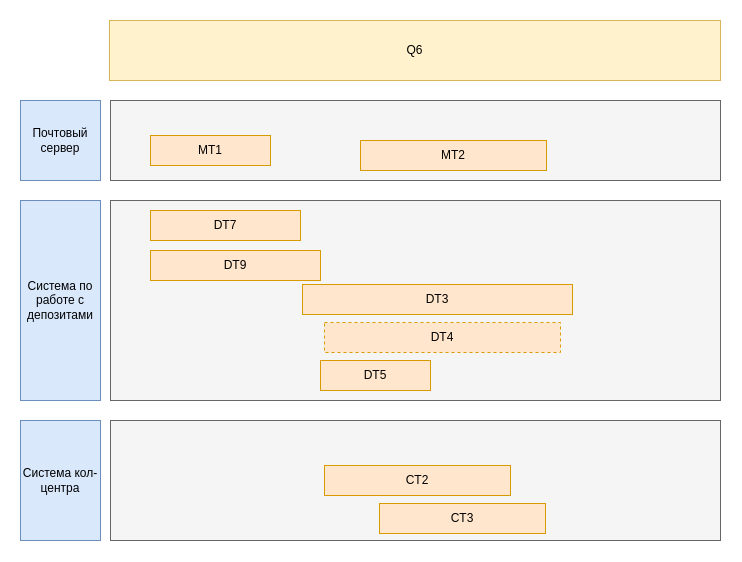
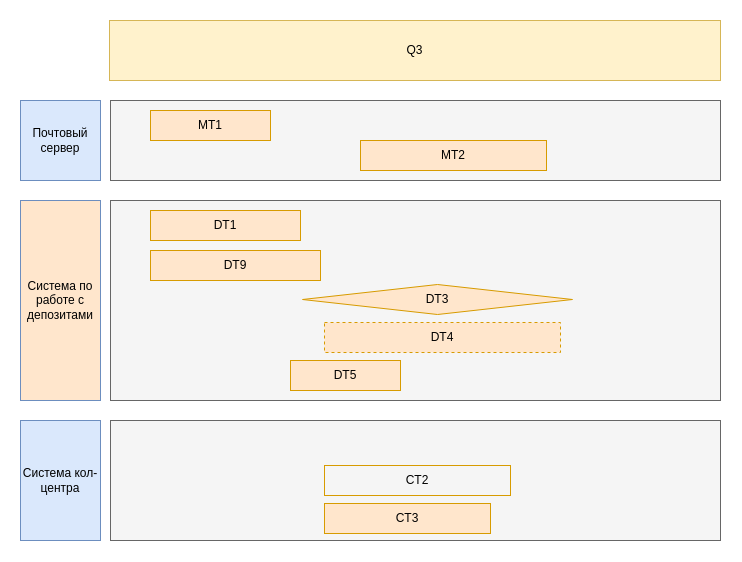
node "Q6": label "Q6" -> "Q3"
node "MT1": moved (211, 151) -> (211, 126)
node "DT7": label "DT7" -> "DT1"
node "DT3": shape rectangle -> diamond
node "Система по работе с депозитами": fillcolor #dae8fc -> #ffe6cc
node "DT5": moved (376, 376) -> (346, 376)
node "CT2": fillcolor #ffe6cc -> #f5f5f5
node "CT3": moved (463, 519) -> (408, 519)
